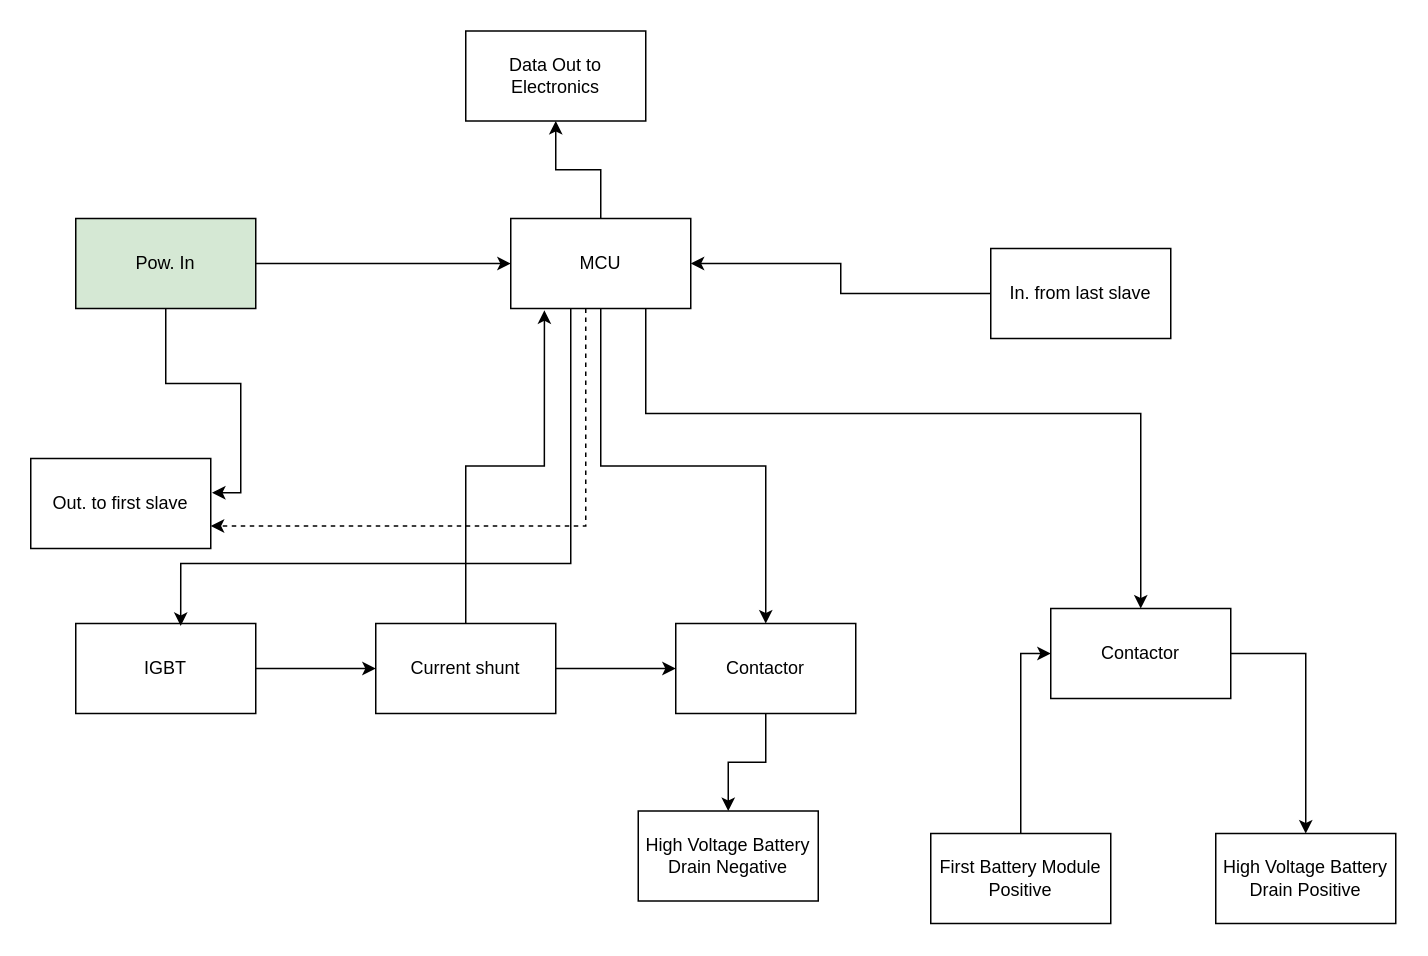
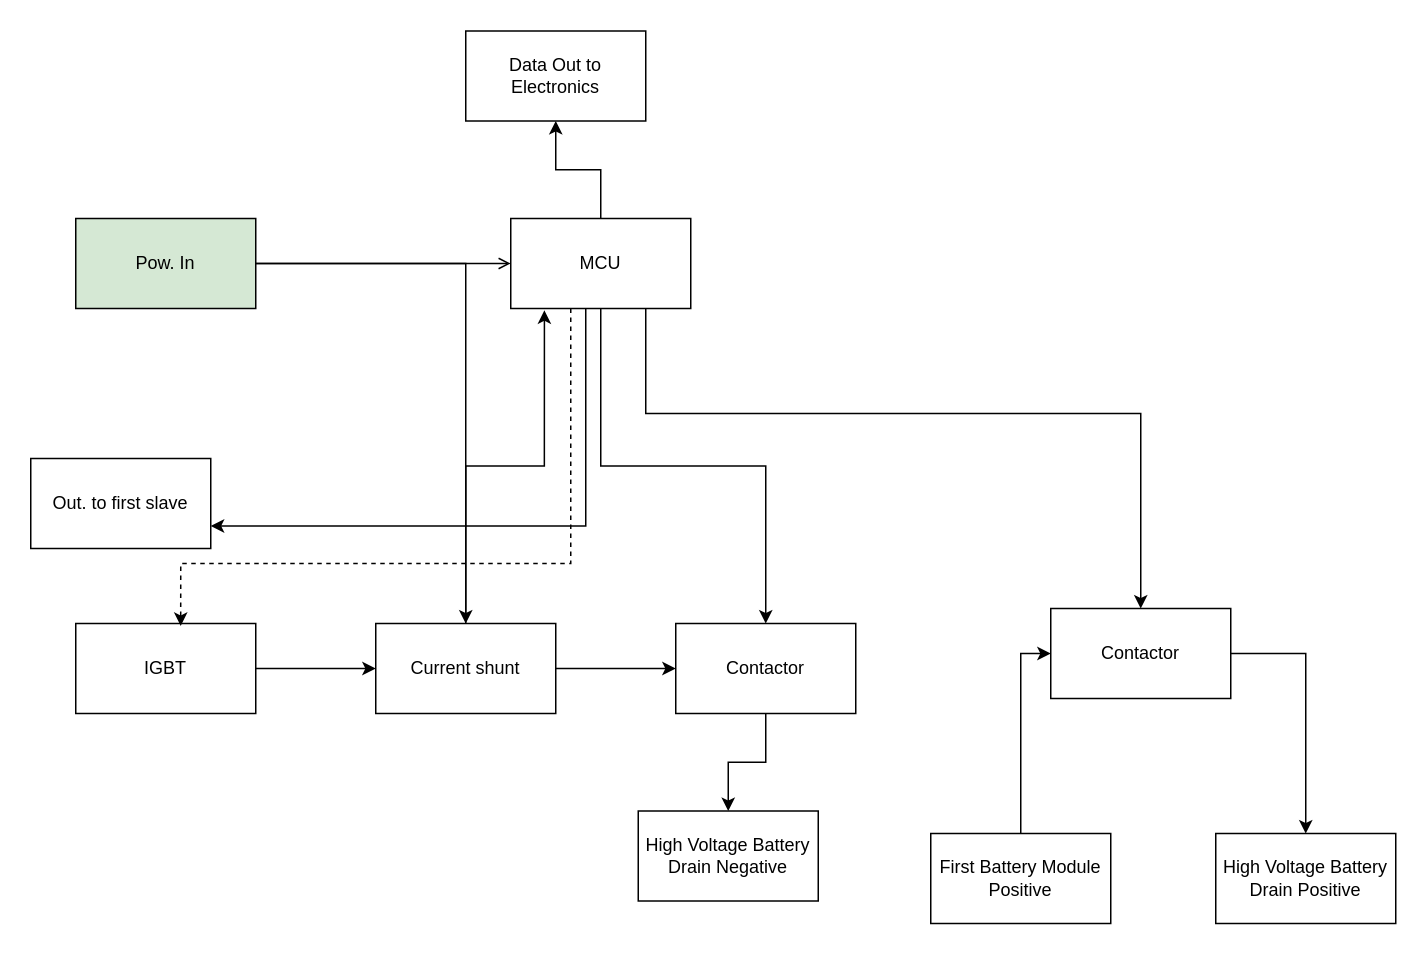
edge "Pow. In" -> "MCU": arrowhead classic -> open
edge "In. from last slave" -> "MCU": removed
node "In. from last slave": removed
edge "Pow. In" -> "Out. to first slave": now "Pow. In" -> "Current shunt"
edge "MCU" -> "Out. to first slave": style dashed -> solid
edge "MCU" -> "IGBT": style solid -> dashed
